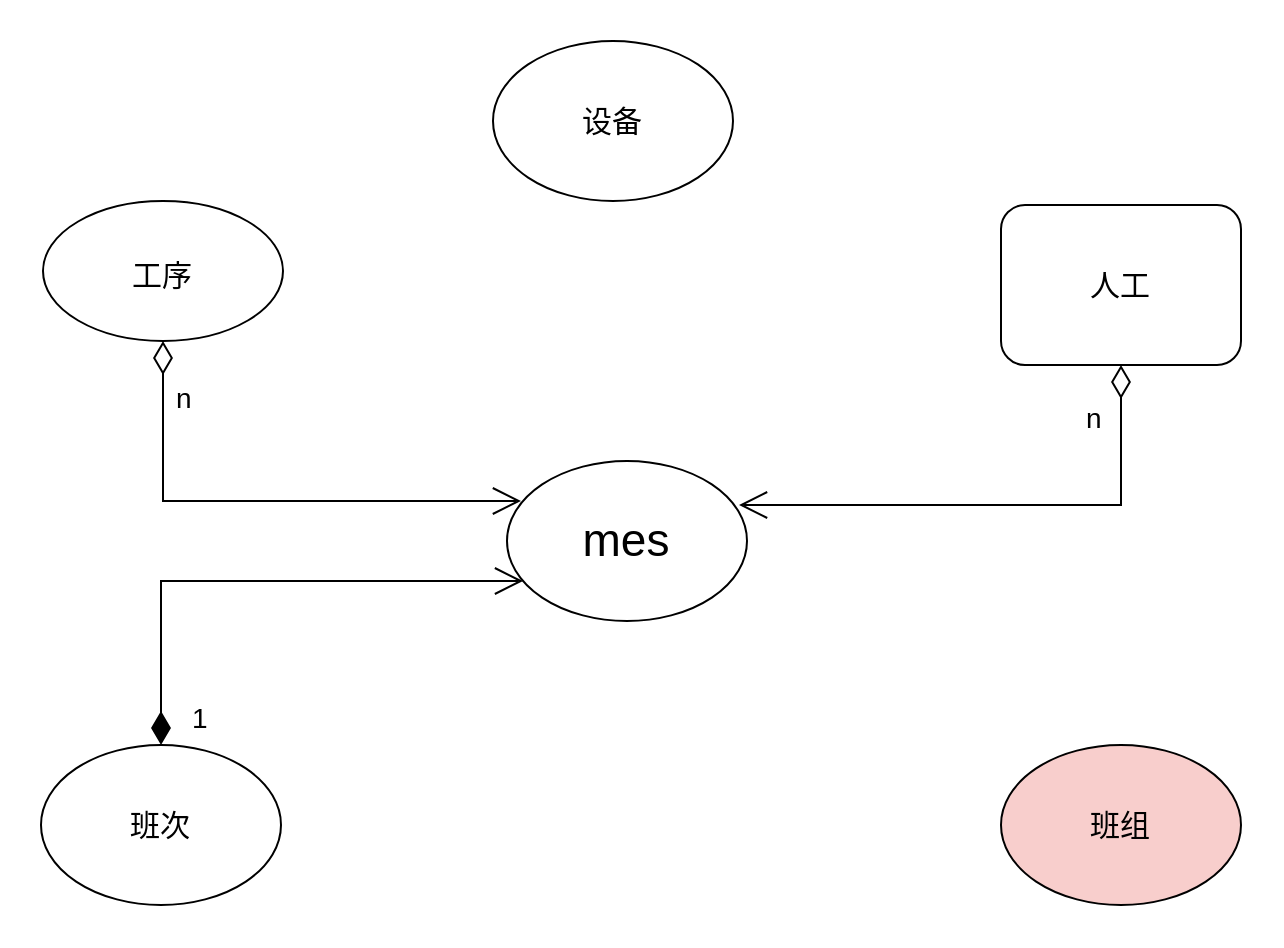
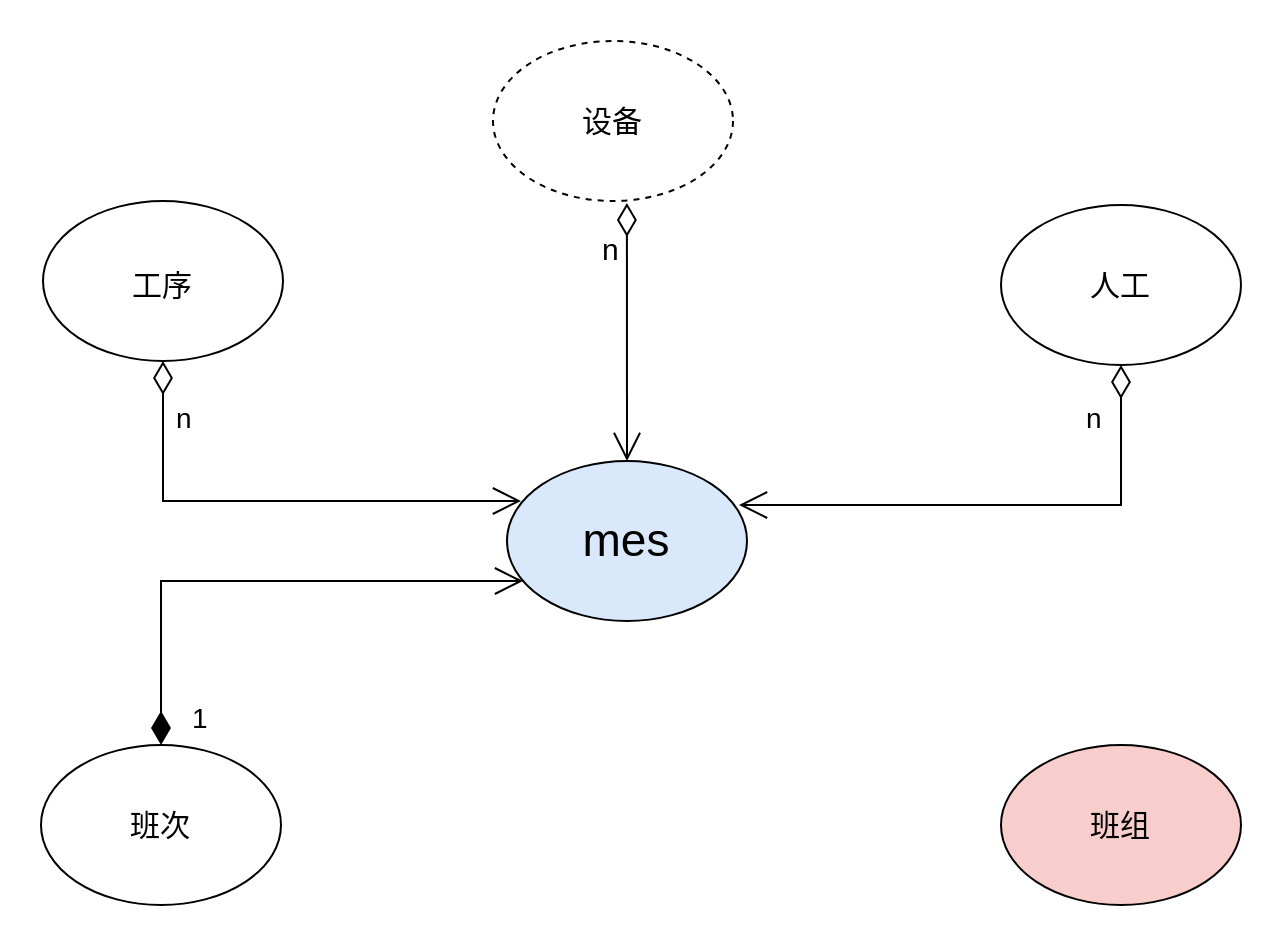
node "设备": style solid -> dashed
node "工序": size 240x140 -> 240x160
node "人工": shape rounded rectangle -> ellipse
edge "设备" -- "mes": added, label "n"
node "mes": fillcolor #ffffff -> #dae8fc
